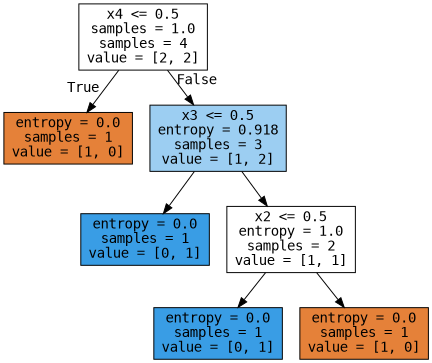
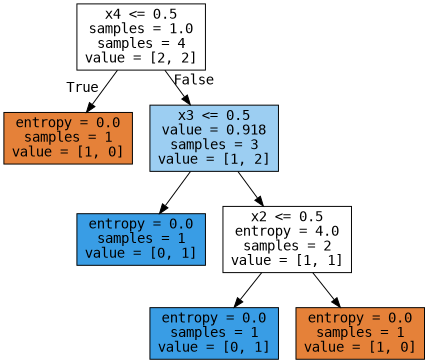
node "x3 <= 0.5 entropy = 0.918 samples = 3 value = [1, 2]": label "x3 <= 0.5 entropy = 0.918 samples = 3 value = [1, 2]" -> "x3 <= 0.5 value = 0.918 samples = 3 value = [1, 2]"
node "x2 <= 0.5 entropy = 1.0 samples = 2 value = [1, 1]": label "x2 <= 0.5 entropy = 1.0 samples = 2 value = [1, 1]" -> "x2 <= 0.5 entropy = 4.0 samples = 2 value = [1, 1]"
